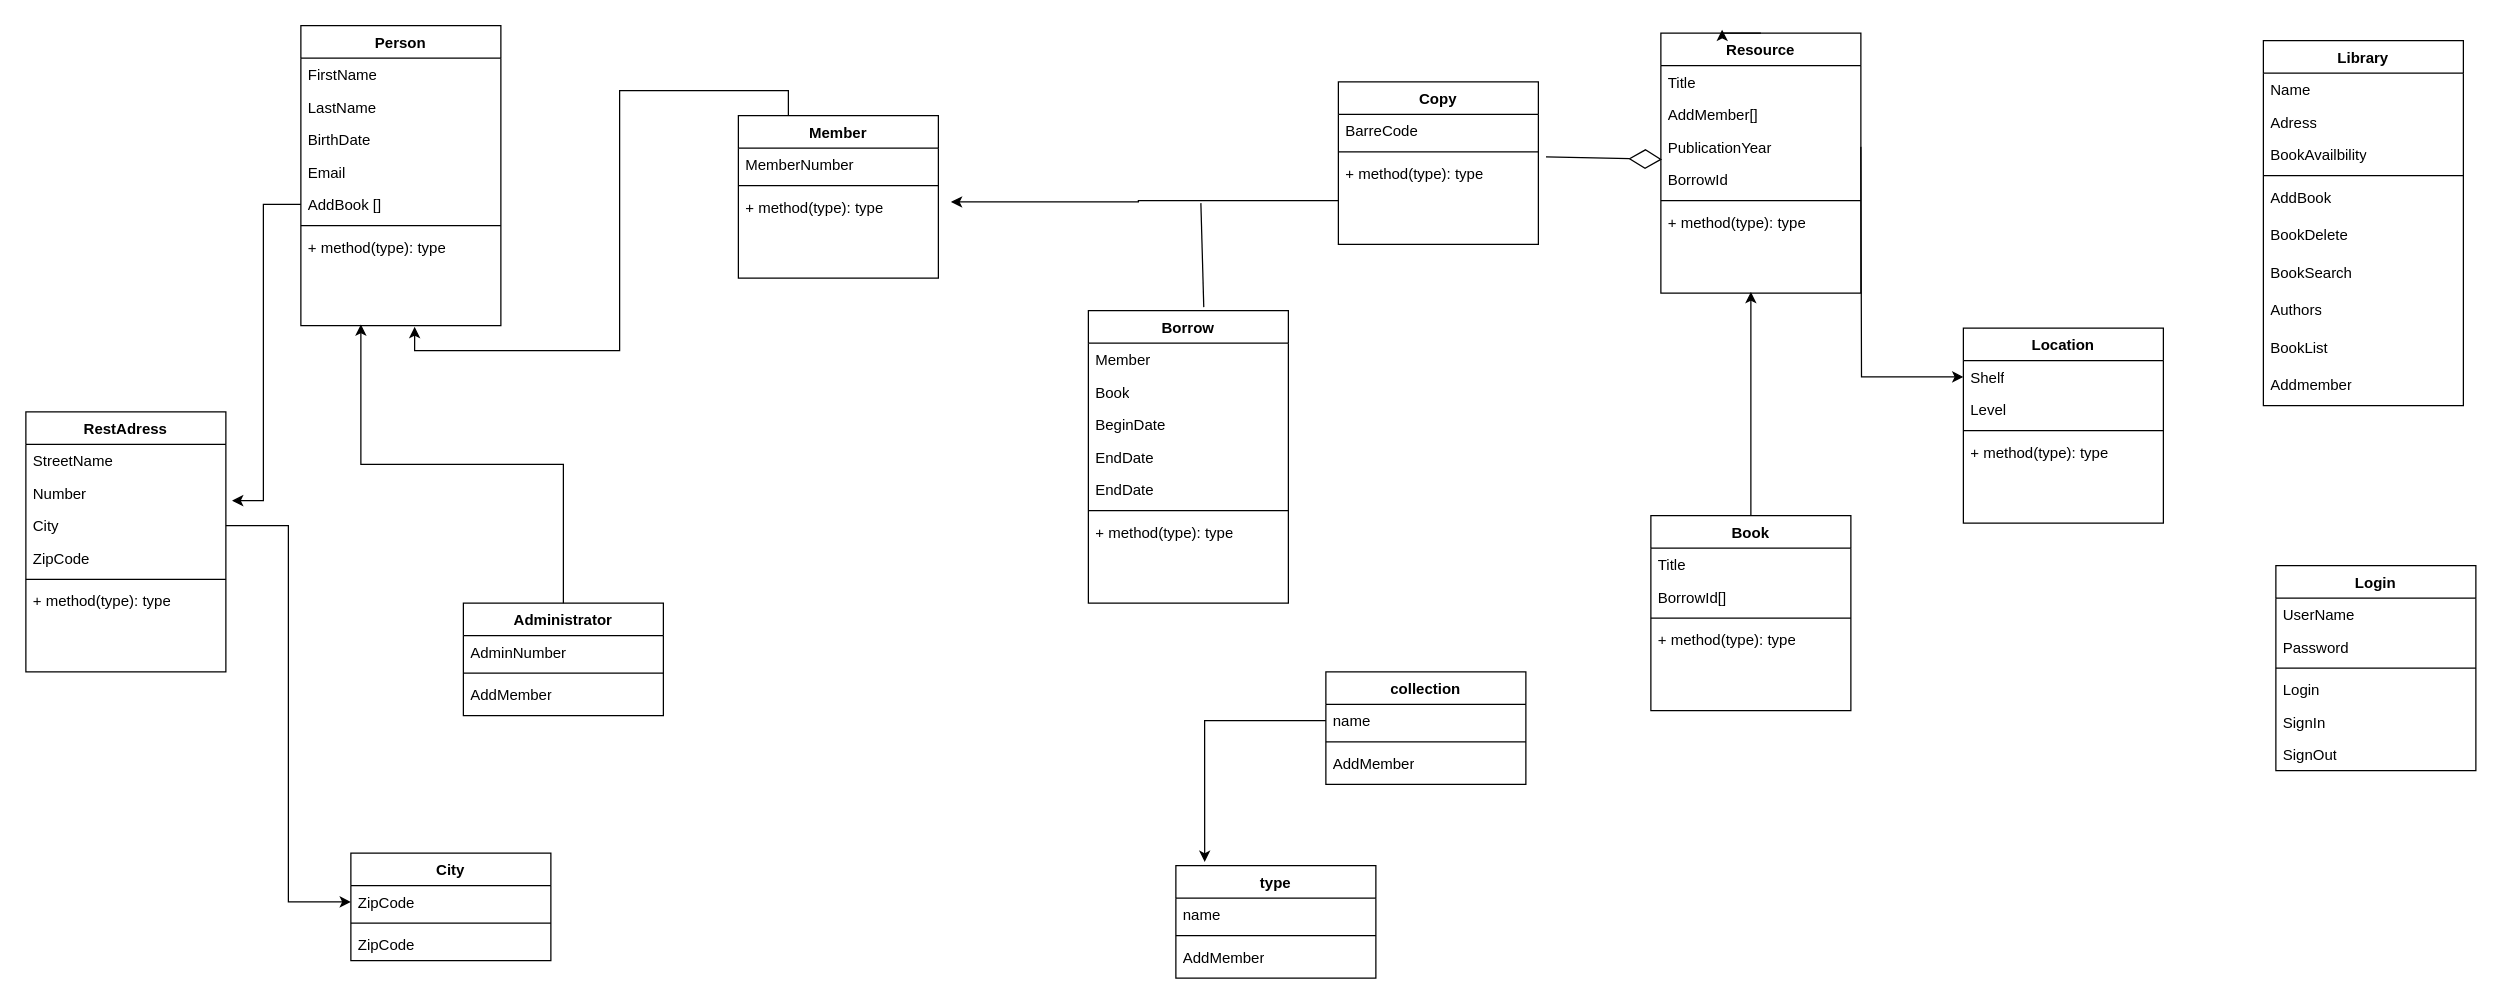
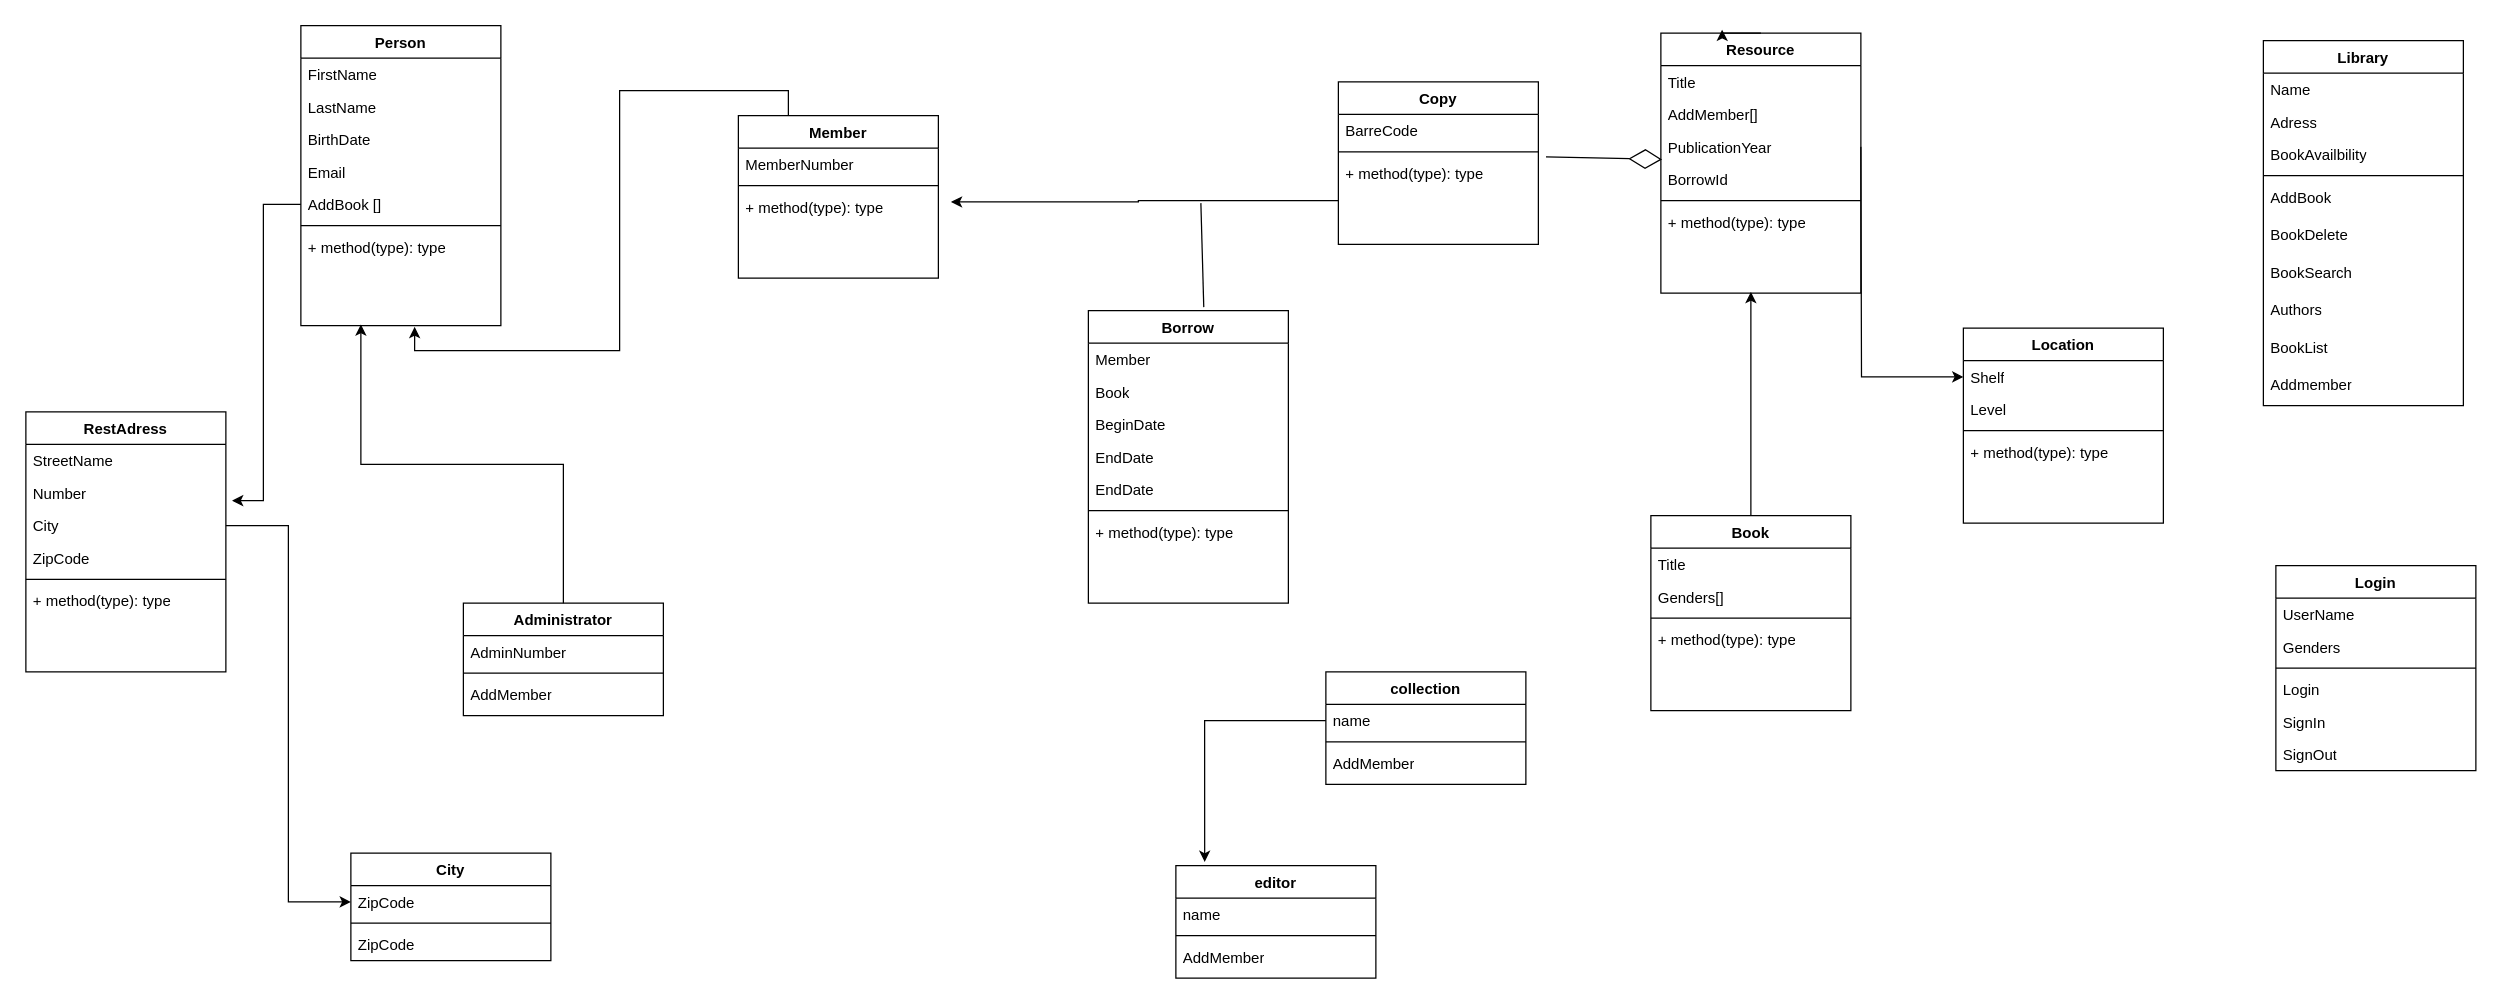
node "BorrowId[]": label "BorrowId[]" -> "Genders[]"
node "Password": label "Password" -> "Genders"
node "type": label "type" -> "editor"
